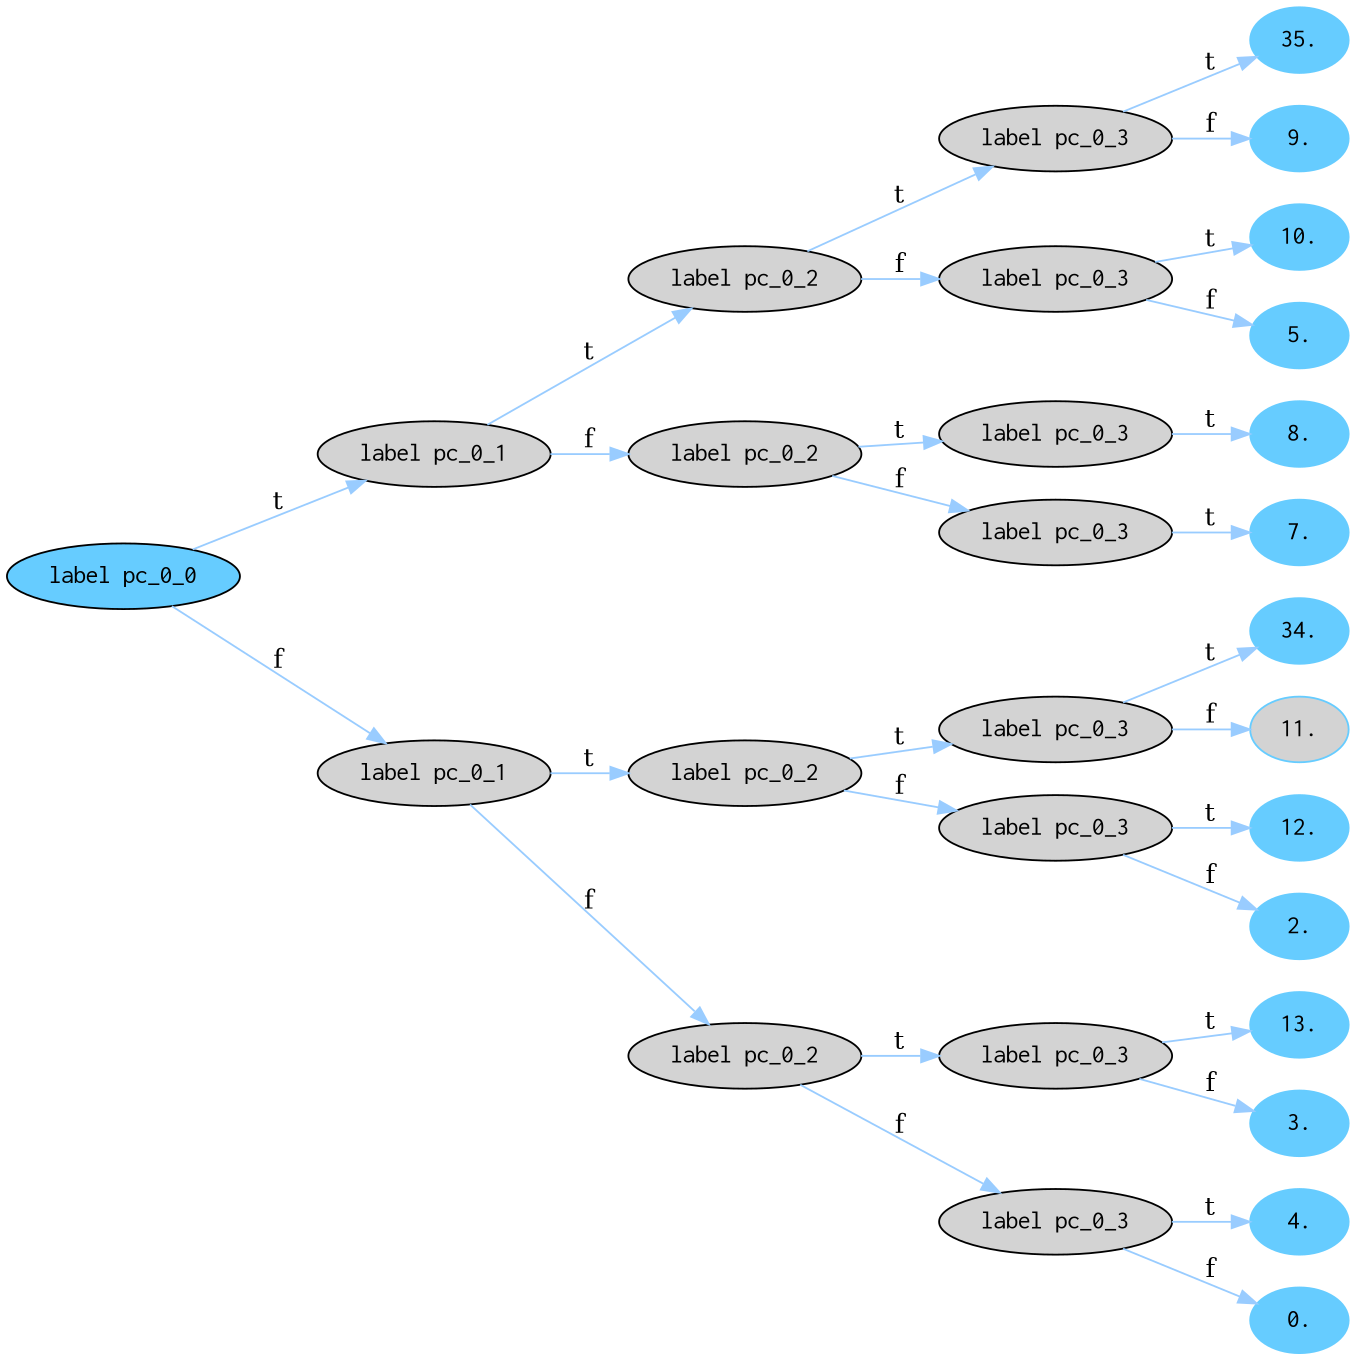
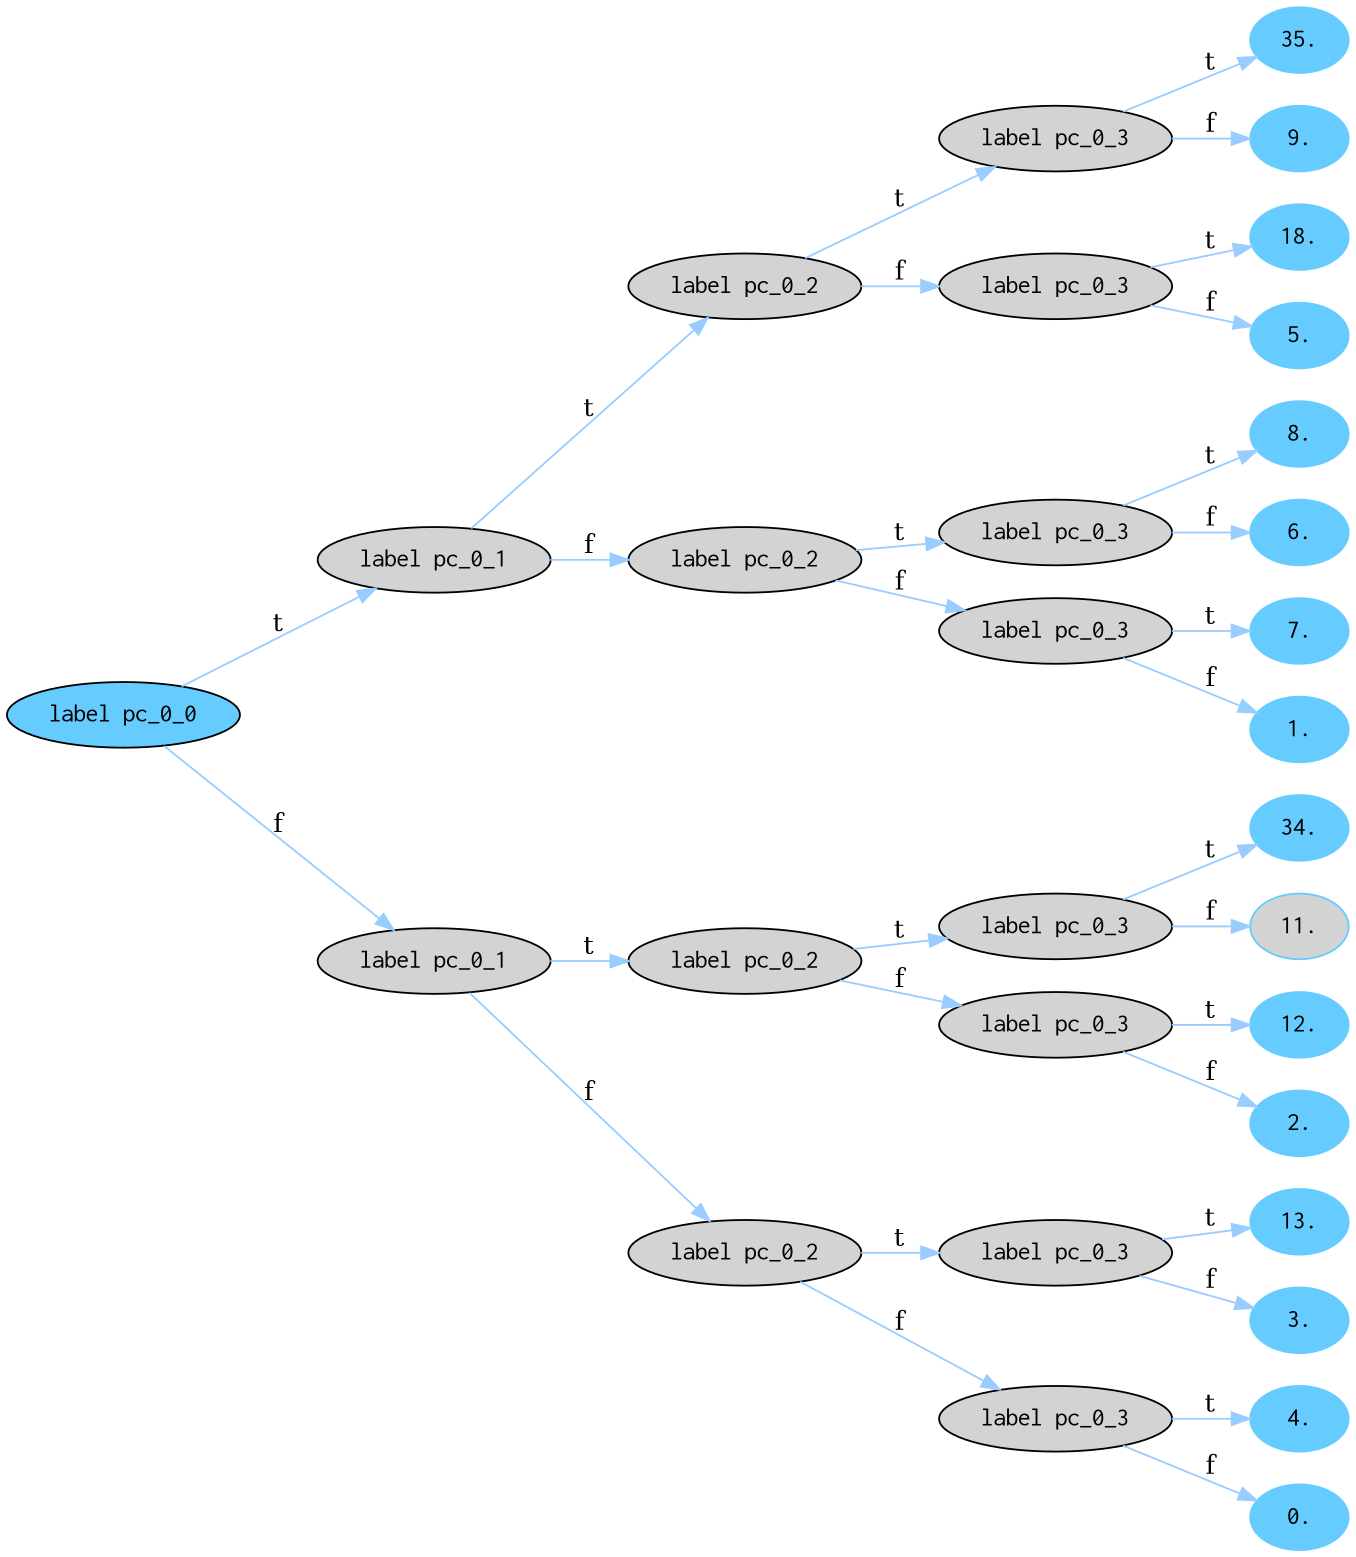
node "10.": label "10." -> "18."
node "6.": added
node "1.": added
